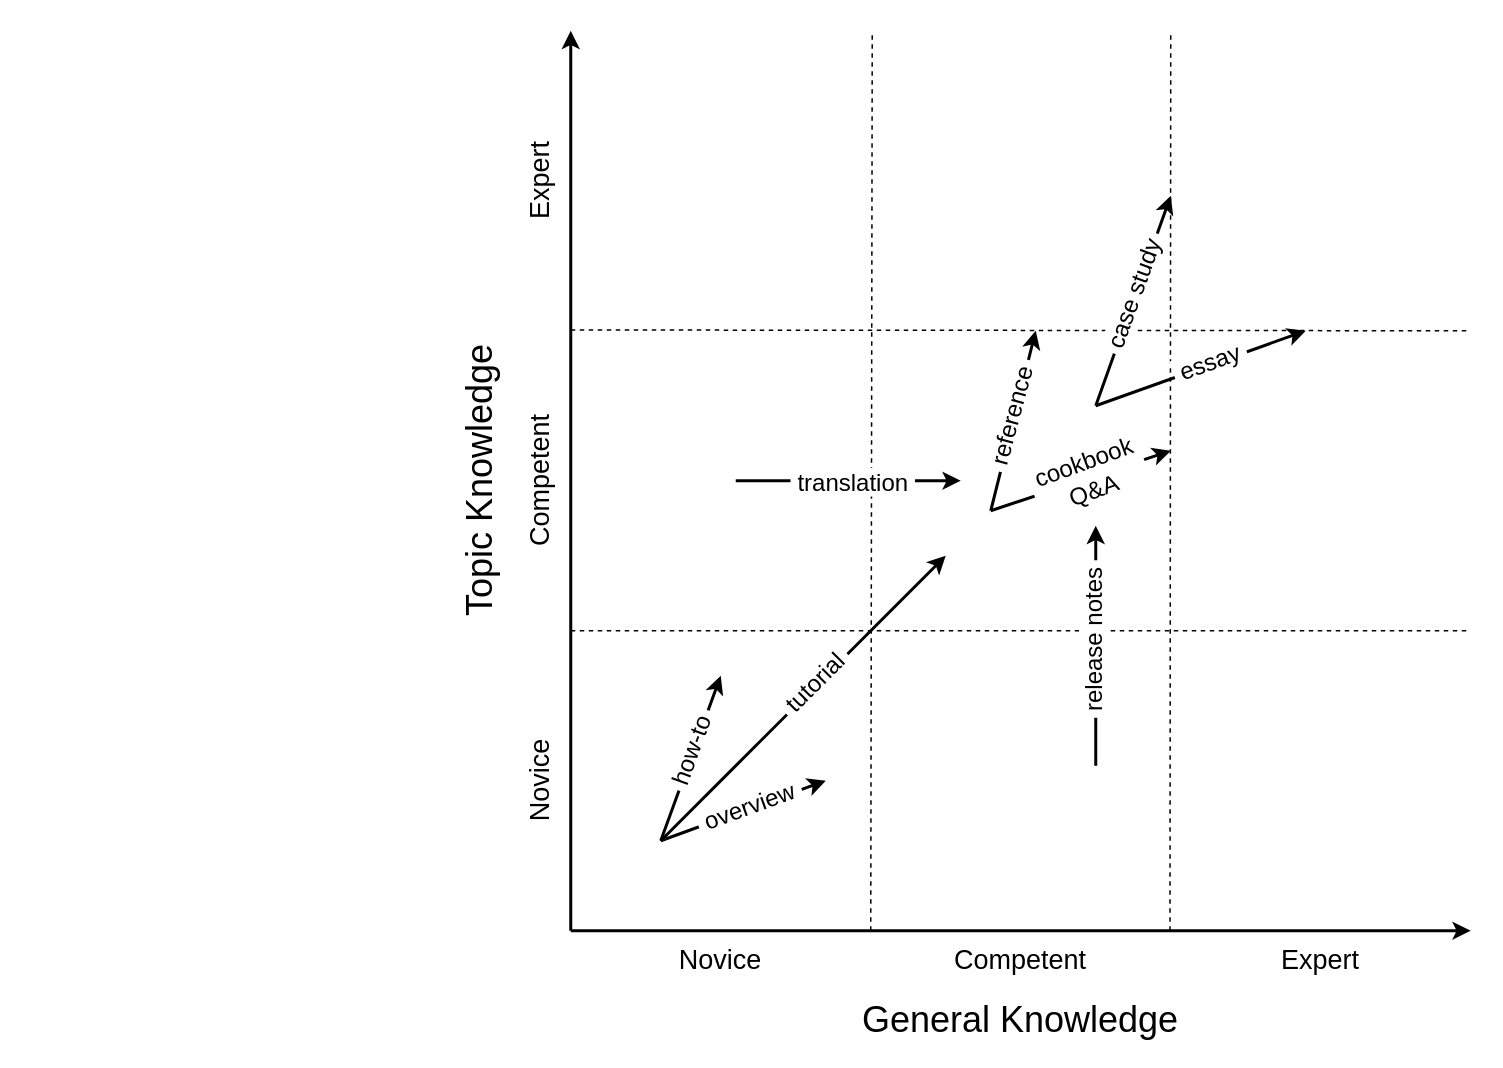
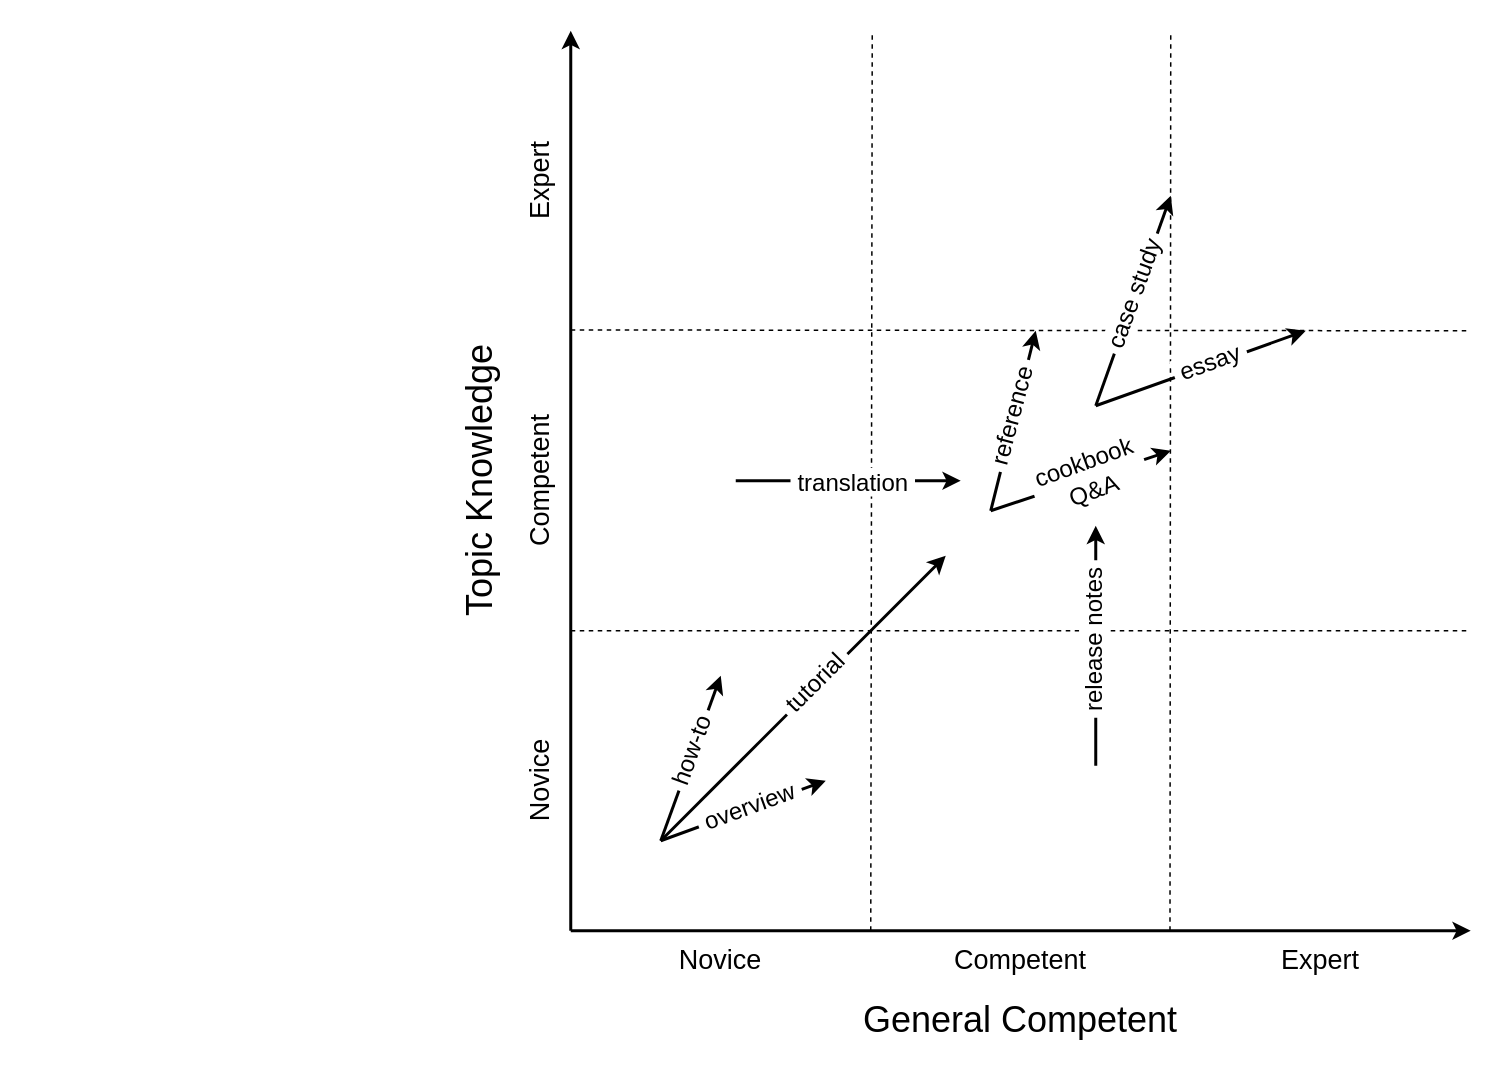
node "General Knowledge": label "General Knowledge" -> "General Competent"
